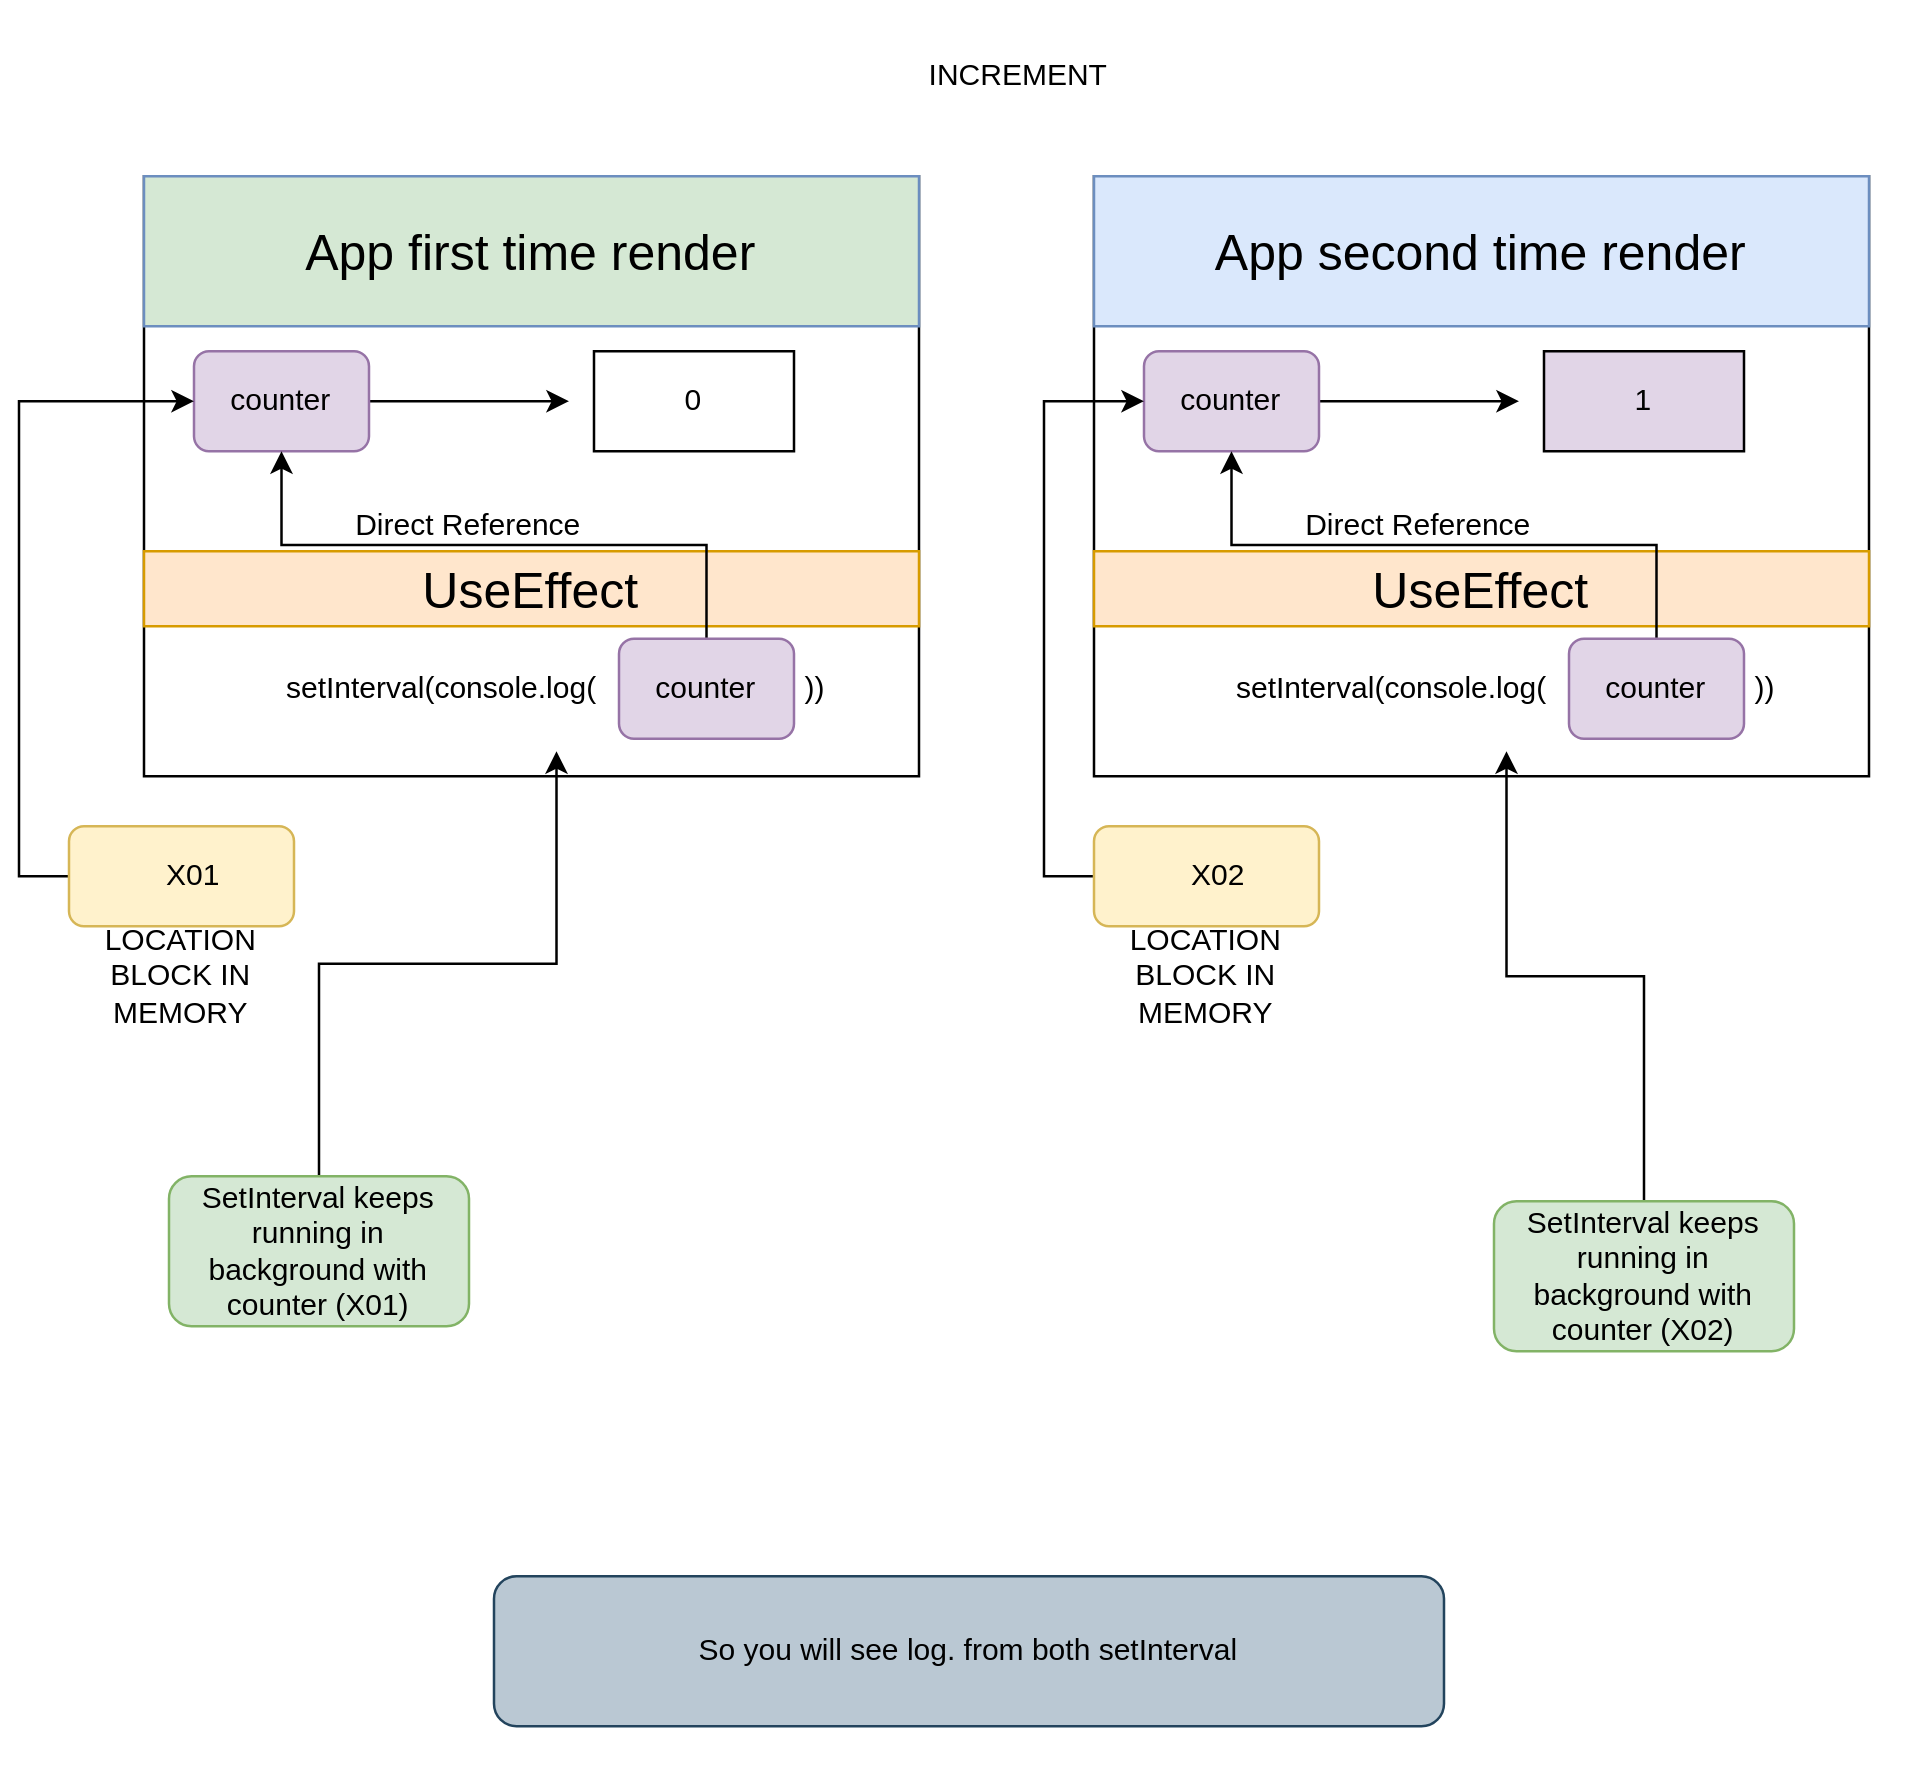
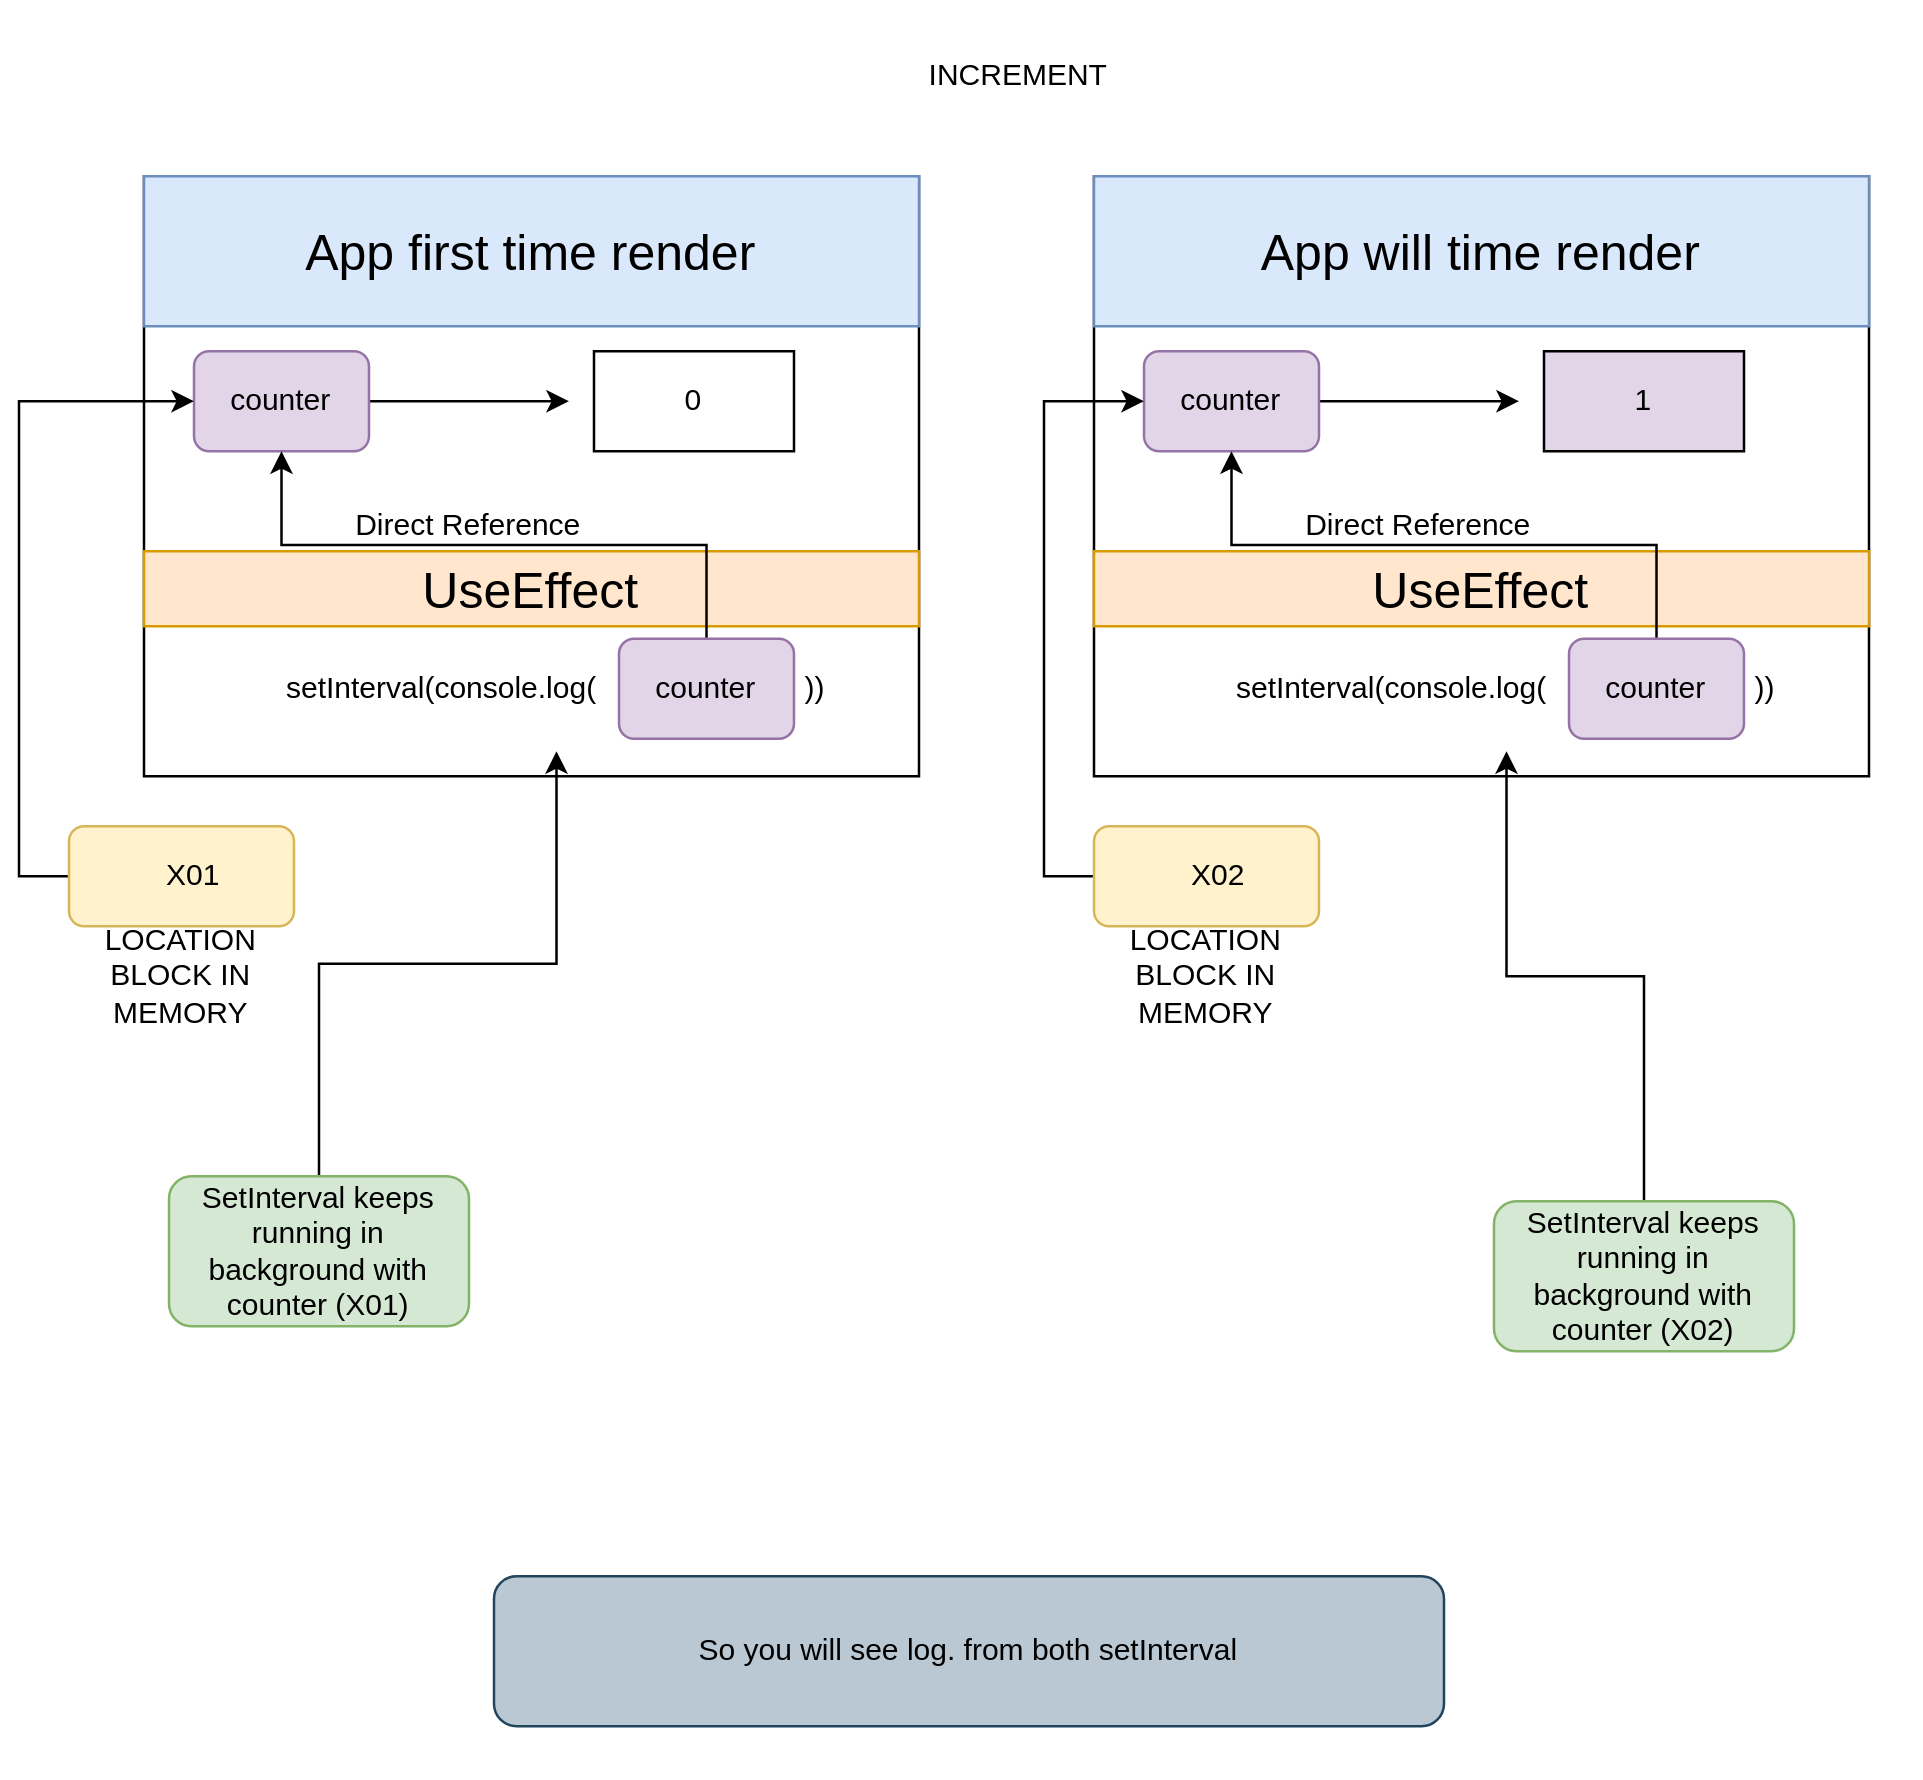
node "App first time render": fillcolor #d5e8d4 -> #dae8fc
node "App second time render": label "App second time render" -> "App will time render"
